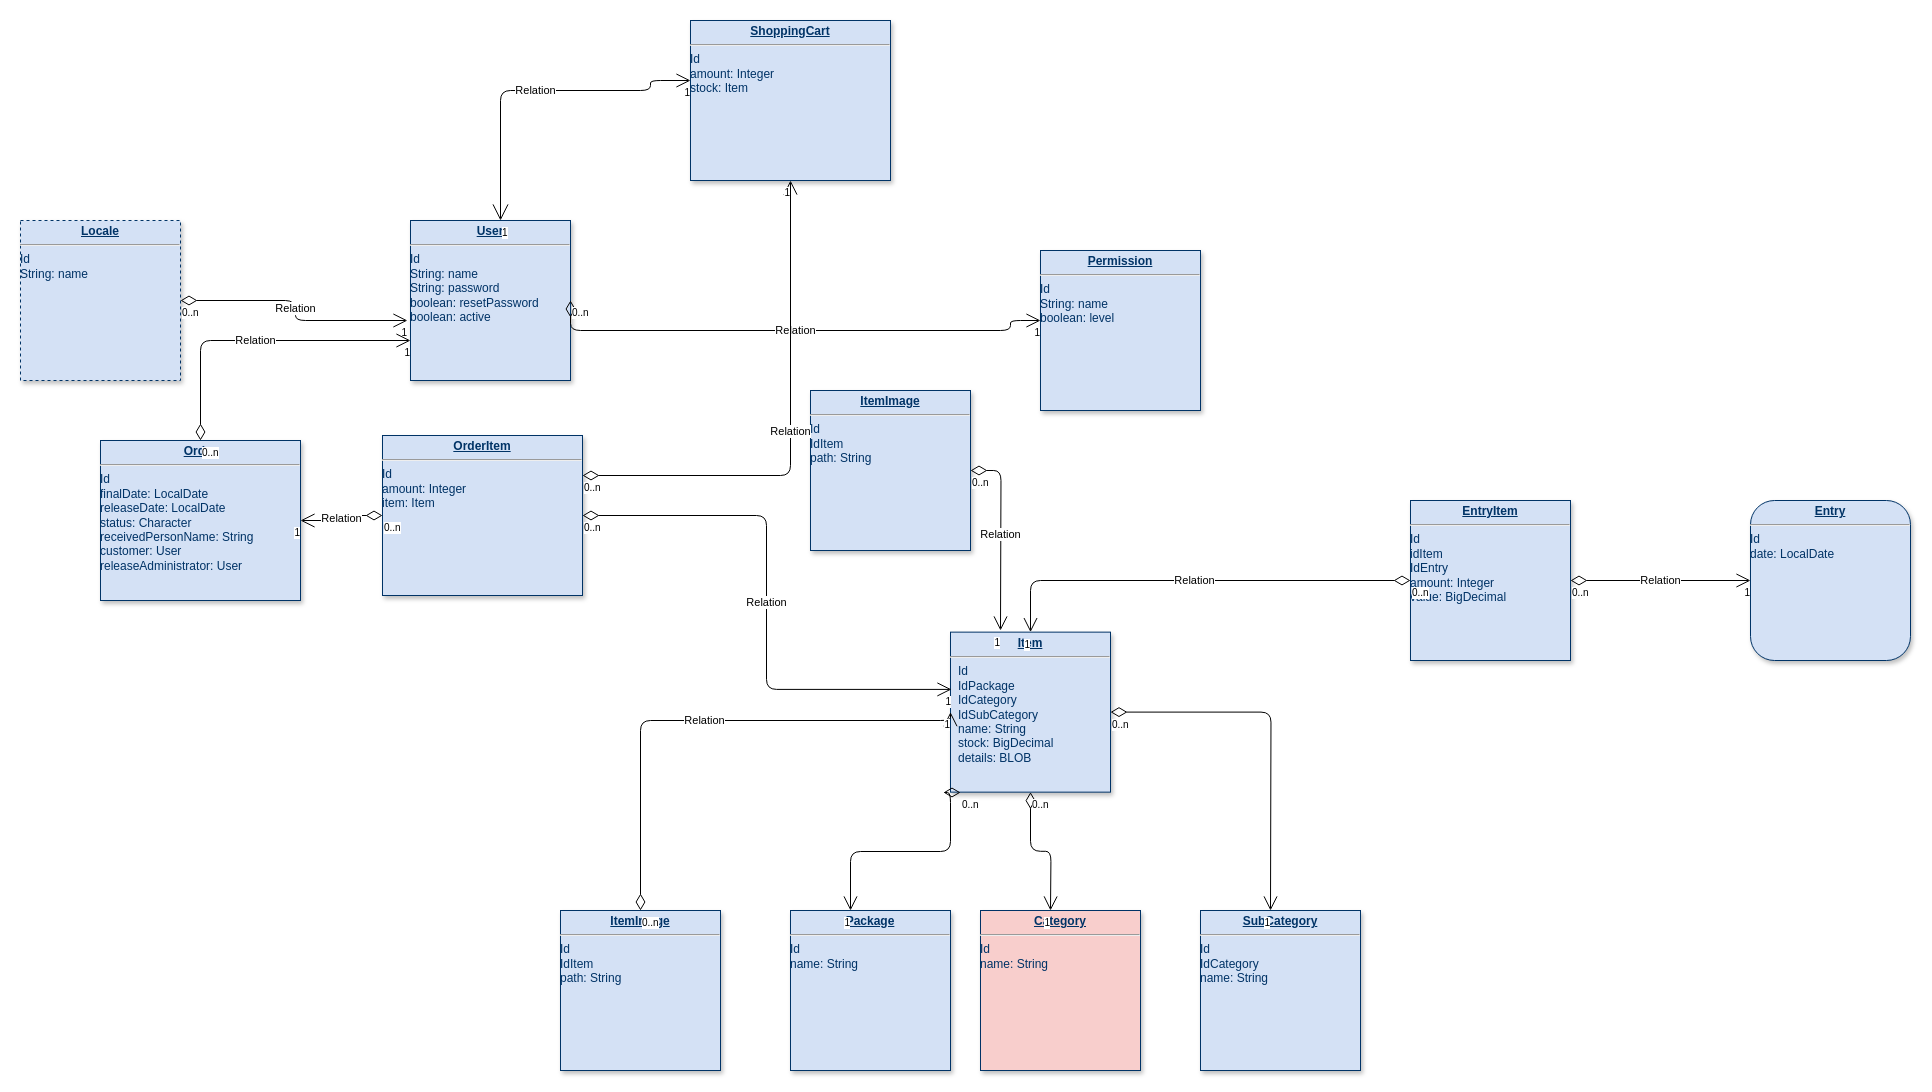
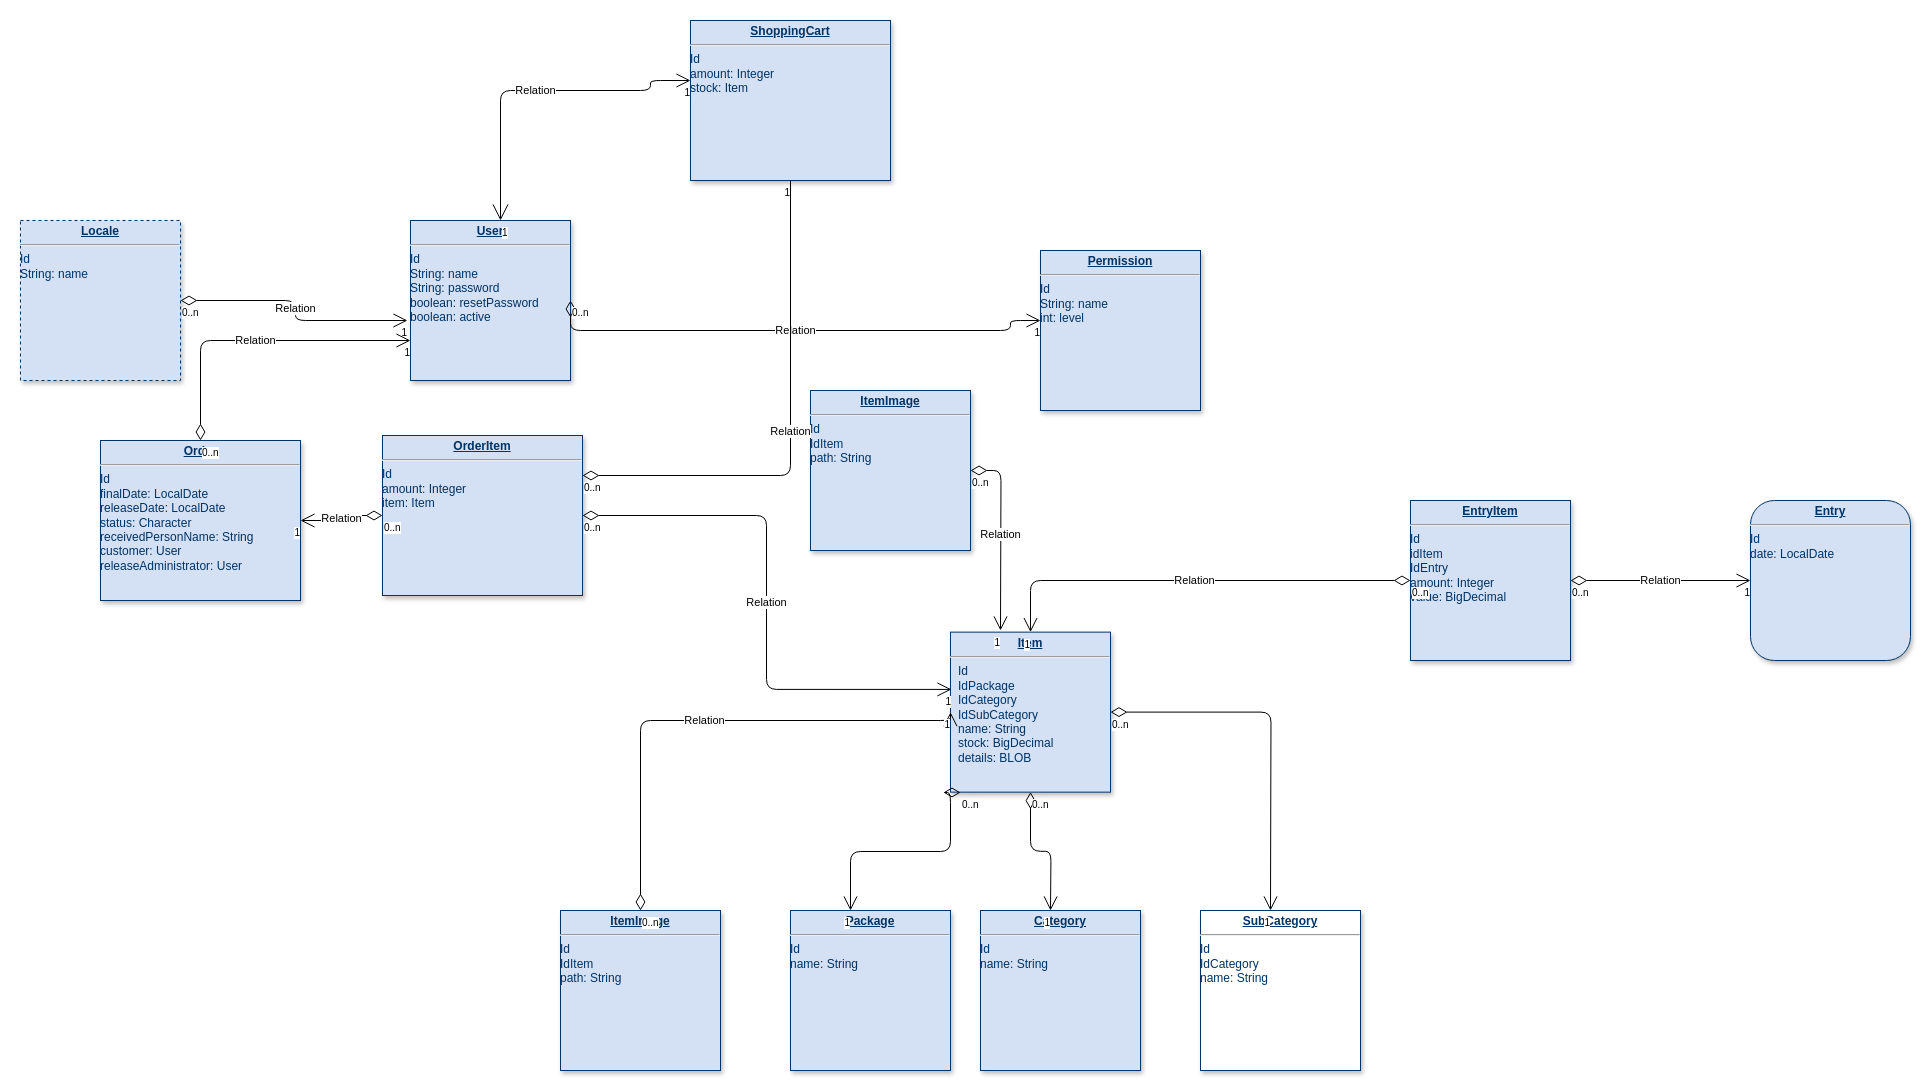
edge "ShoppingCart Id amount: Integer stock: Item" -- "OrderItem Id amount: Integer item: Item": arrowhead open -> none
node "Permission Id String: name boolean: level": label "Permission Id String: name boolean: level" -> "Permission Id String: name int: level"
node "Category Id name: String": fillcolor #f8cecc -> #d4e1f5
node "SubCategory Id IdCategory name: String": fillcolor #d4e1f5 -> #ffffff
